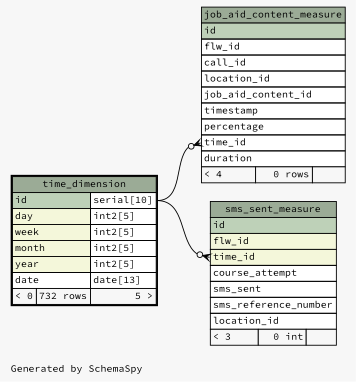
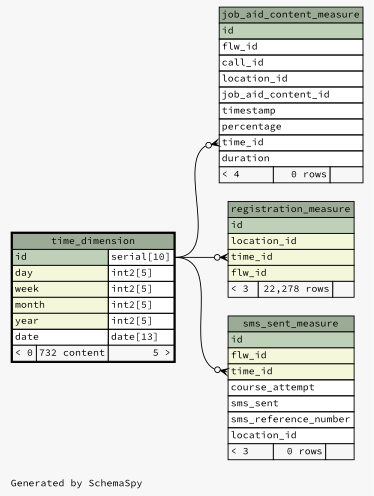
node "registration_measure": added
node "time_dimension": text "732 rows" -> "732 content"
node "sms_sent_measure": text "0 int" -> "0 rows"
